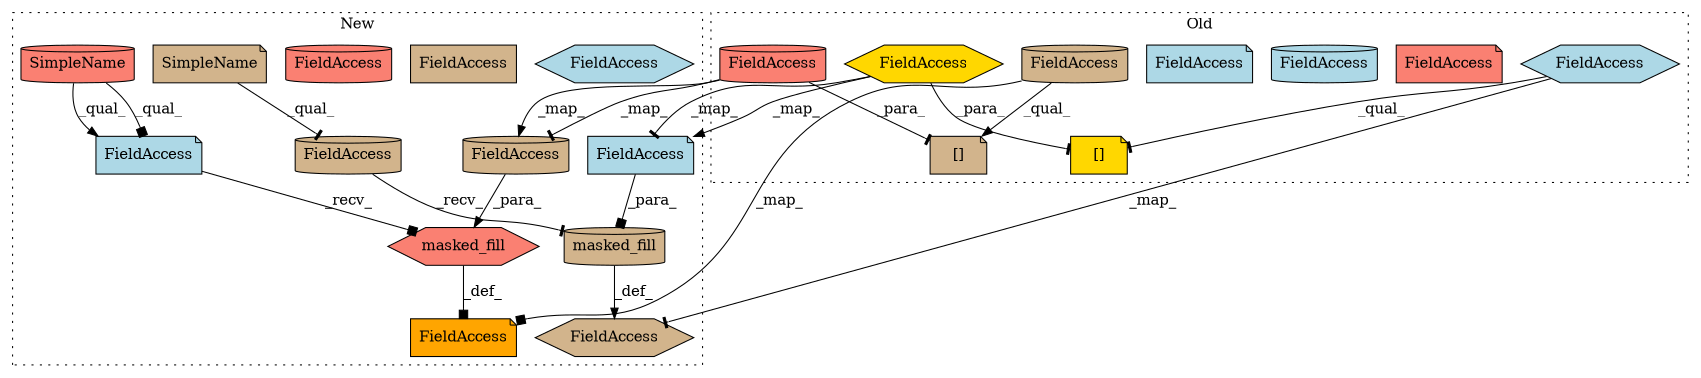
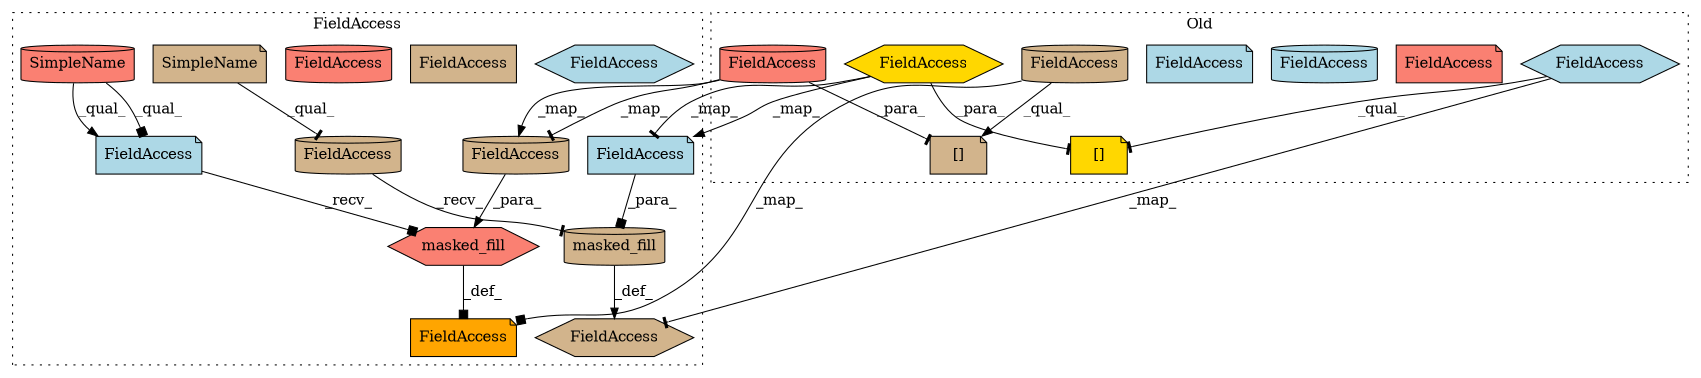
cluster "New": label "New" -> "FieldAccess"
